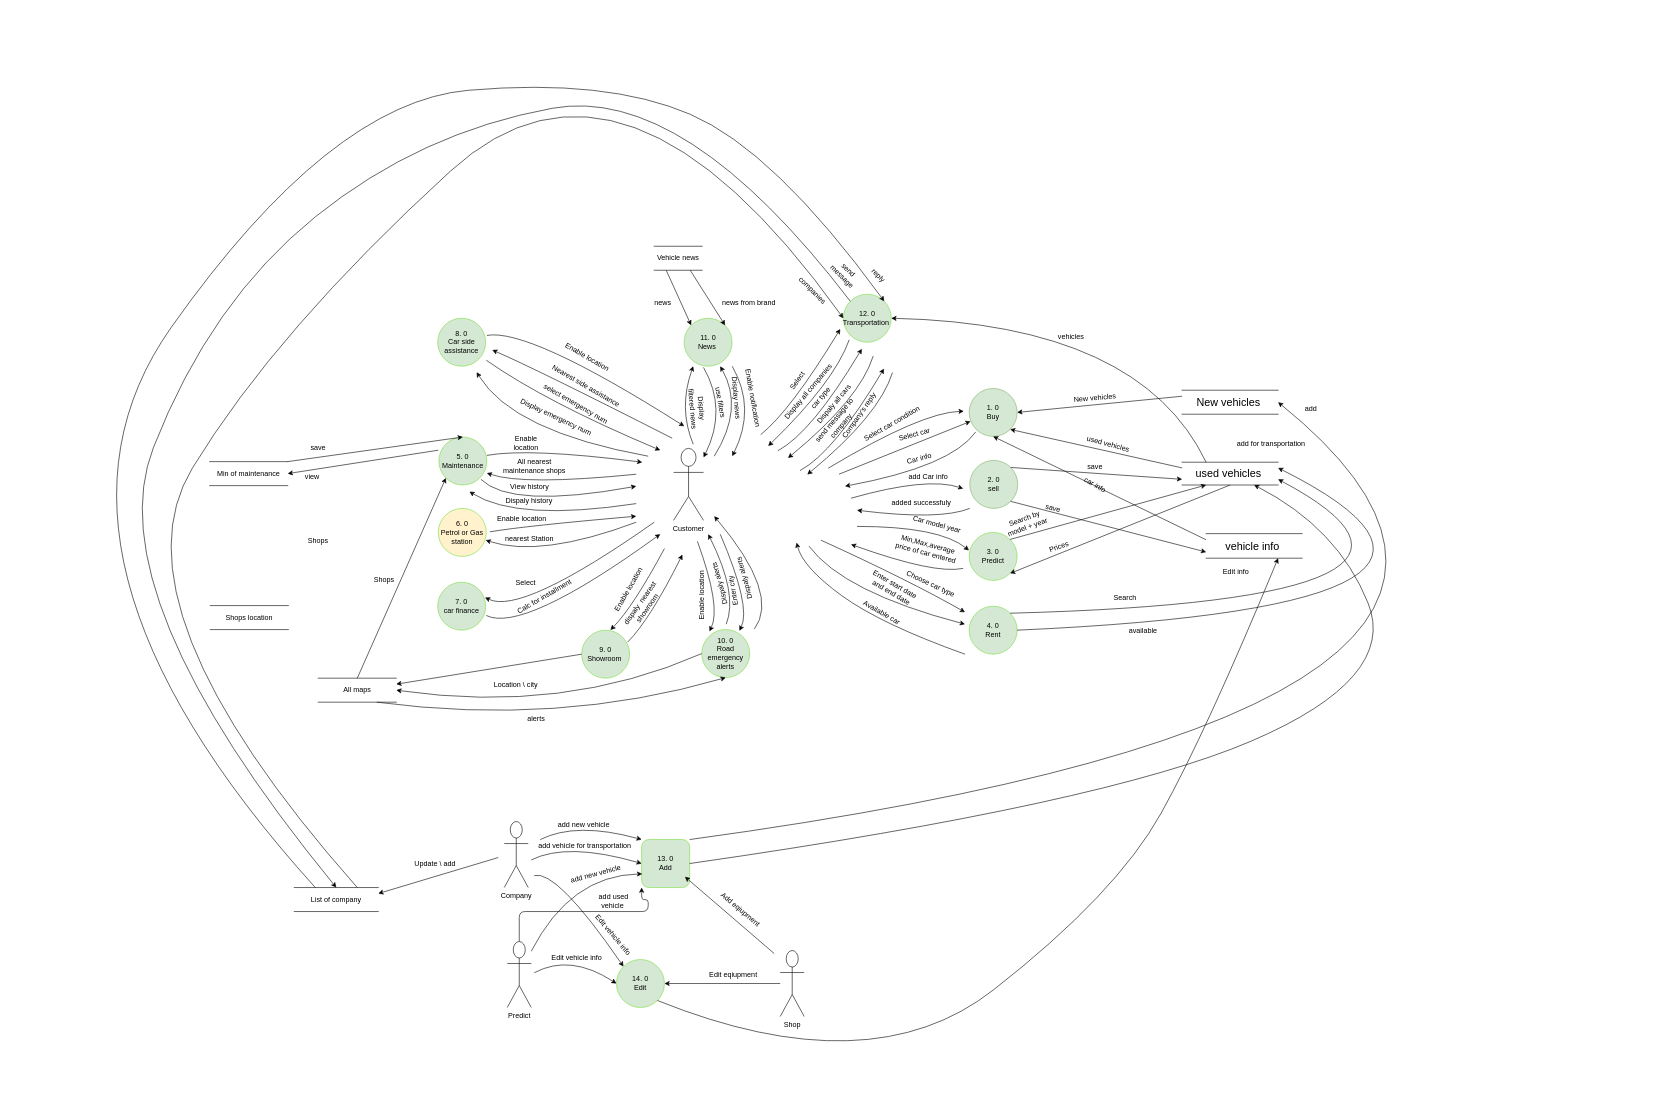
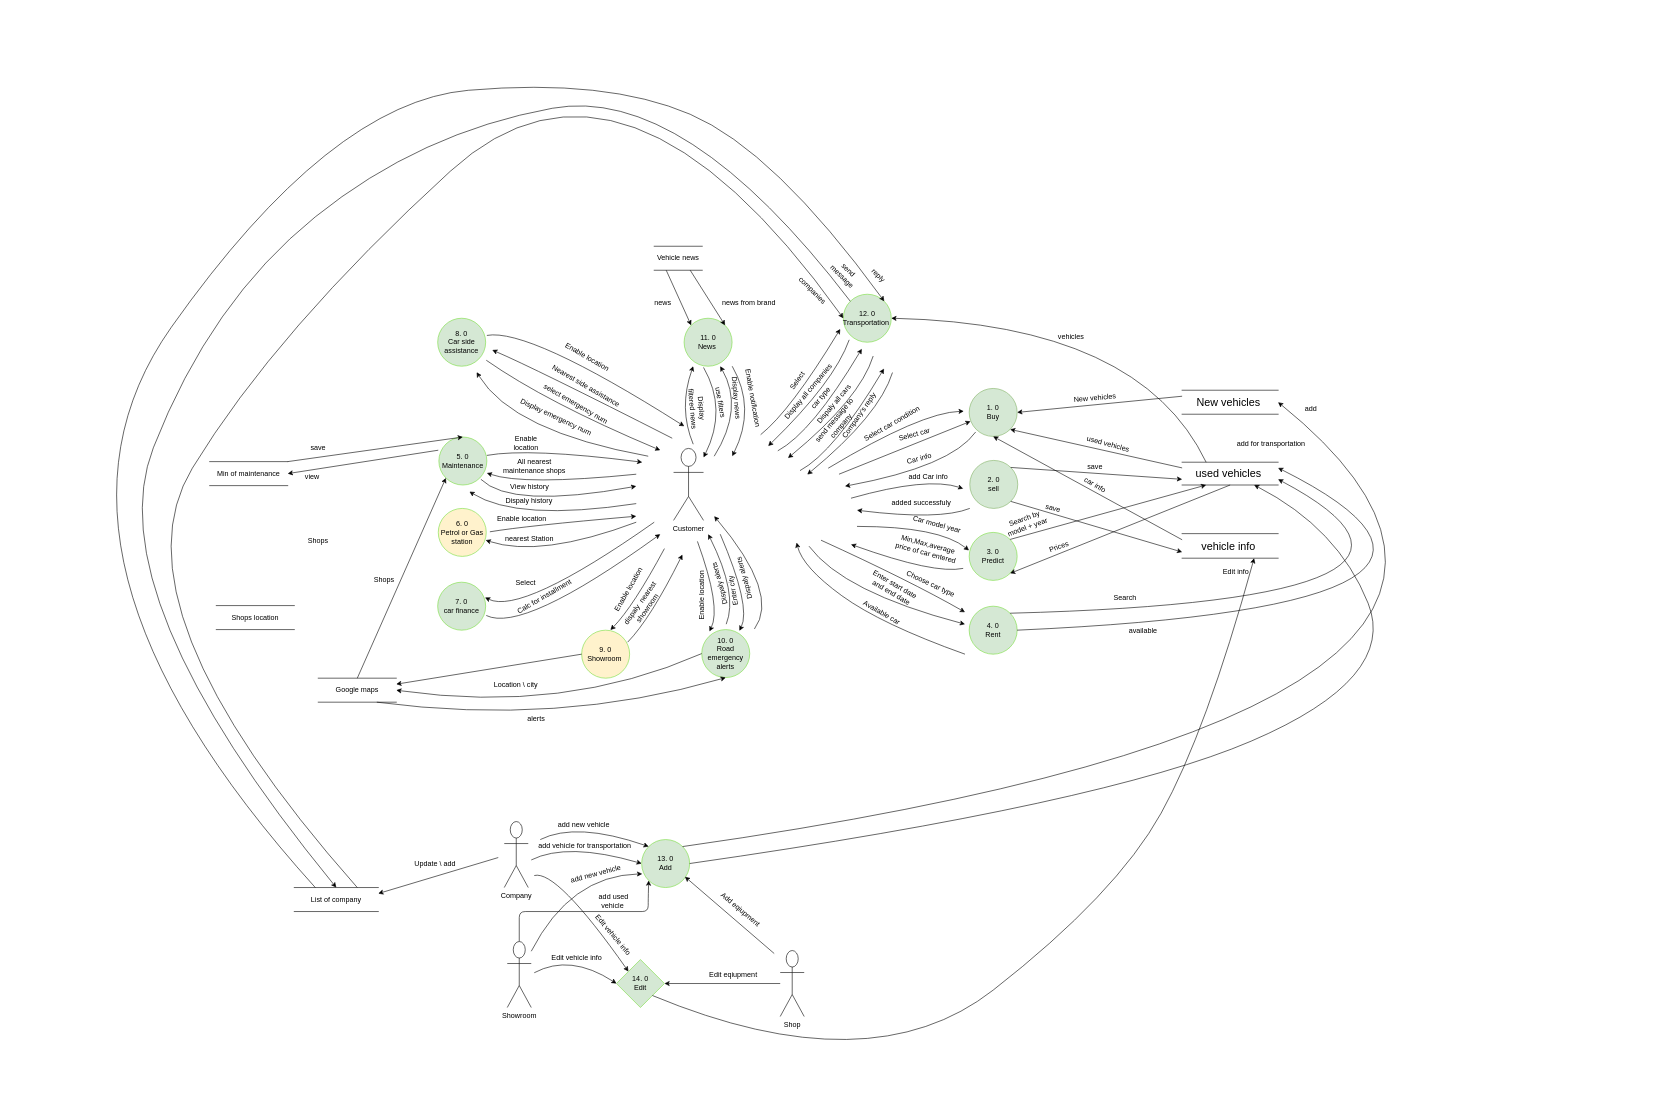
node "vehicle info": moved (1254, 546) -> (1230, 546)
node "Shops location": moved (249, 618) -> (255, 618)
node "9. 0 Showroom": fillcolor #d5e8d4 -> #fff2cc
node "All maps": label "All maps" -> "Google maps"
node "13. 0 Add": shape rounded rectangle -> ellipse
node "14. 0 Edit": shape ellipse -> diamond
node "Predict": label "Predict" -> "Showroom"
